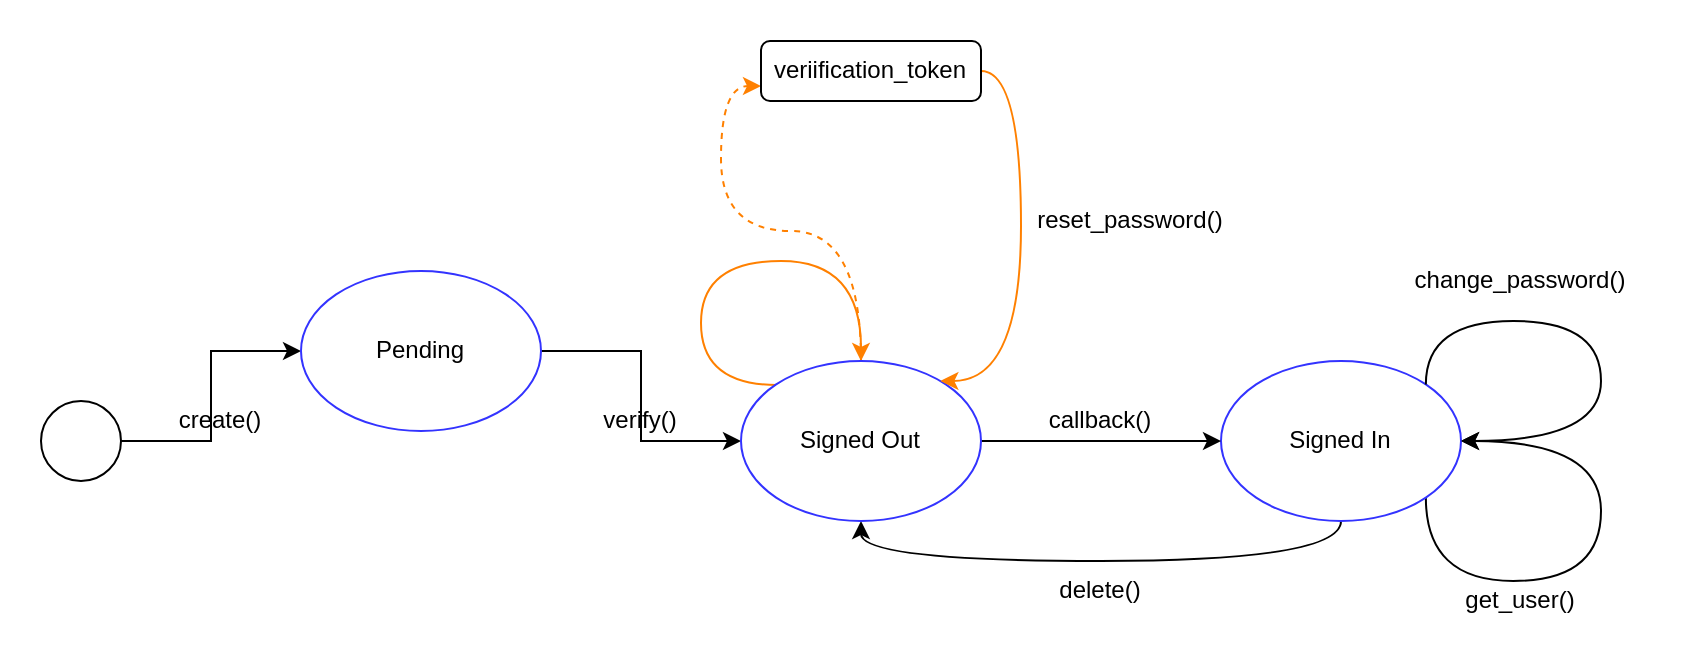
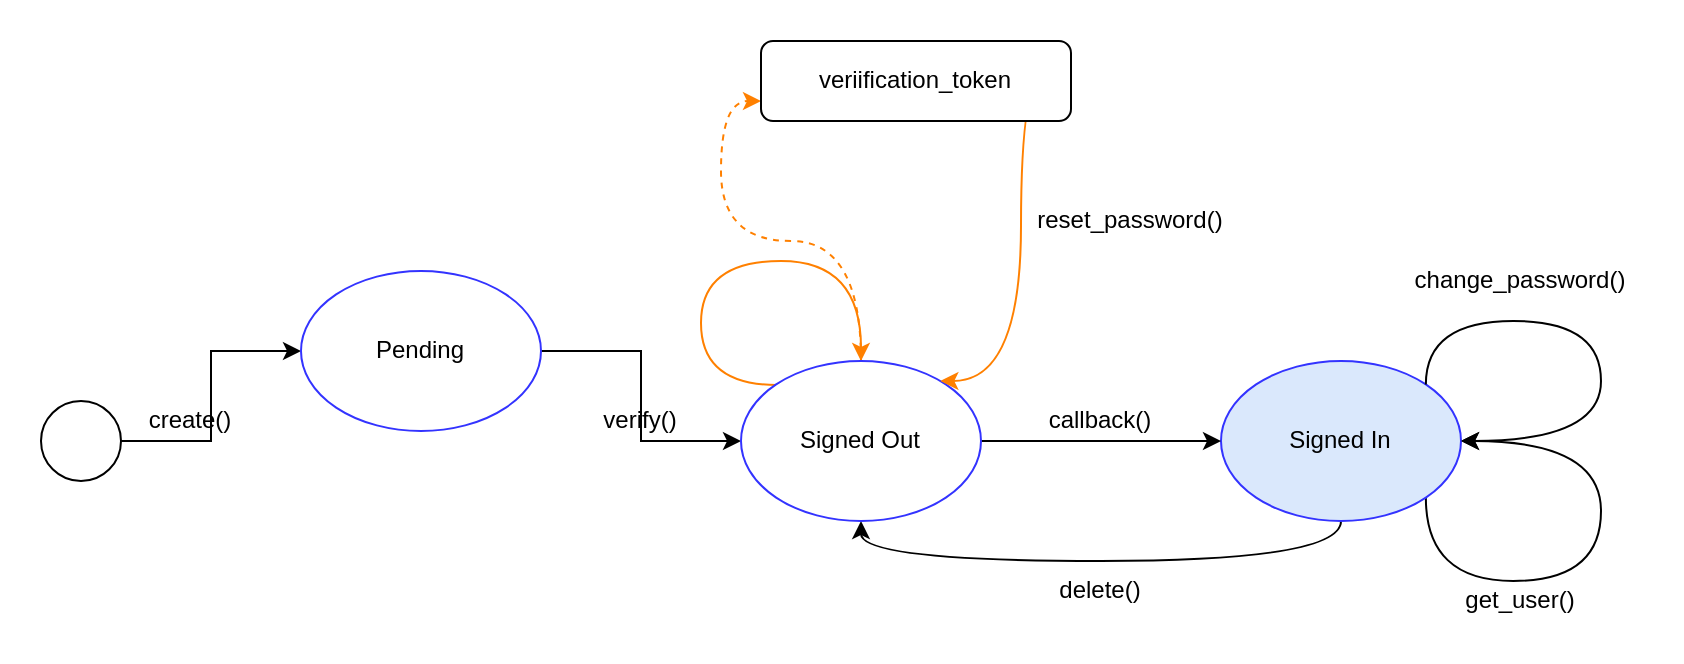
node "veriification_token": size 220x60 -> 310x80
node "create()": moved (221, 421) -> (191, 421)
node "Signed In": fillcolor #ffffff -> #dae8fc
